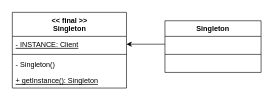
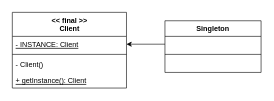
node "<< final >> Singleton": label "<< final >> Singleton" -> "<< final >> Client"
node "- Singleton()": label "- Singleton()" -> "- Client()"
node "+ getInstance(): Singleton": label "+ getInstance(): Singleton" -> "+ getInstance(): Client"
